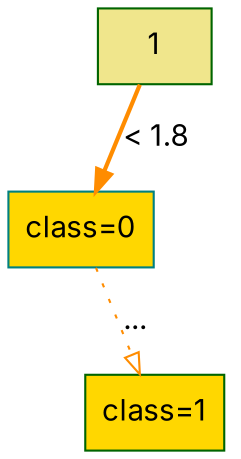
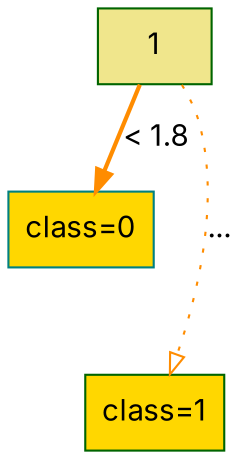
edge "class=0" -> "class=1": now "1" -> "class=1"
